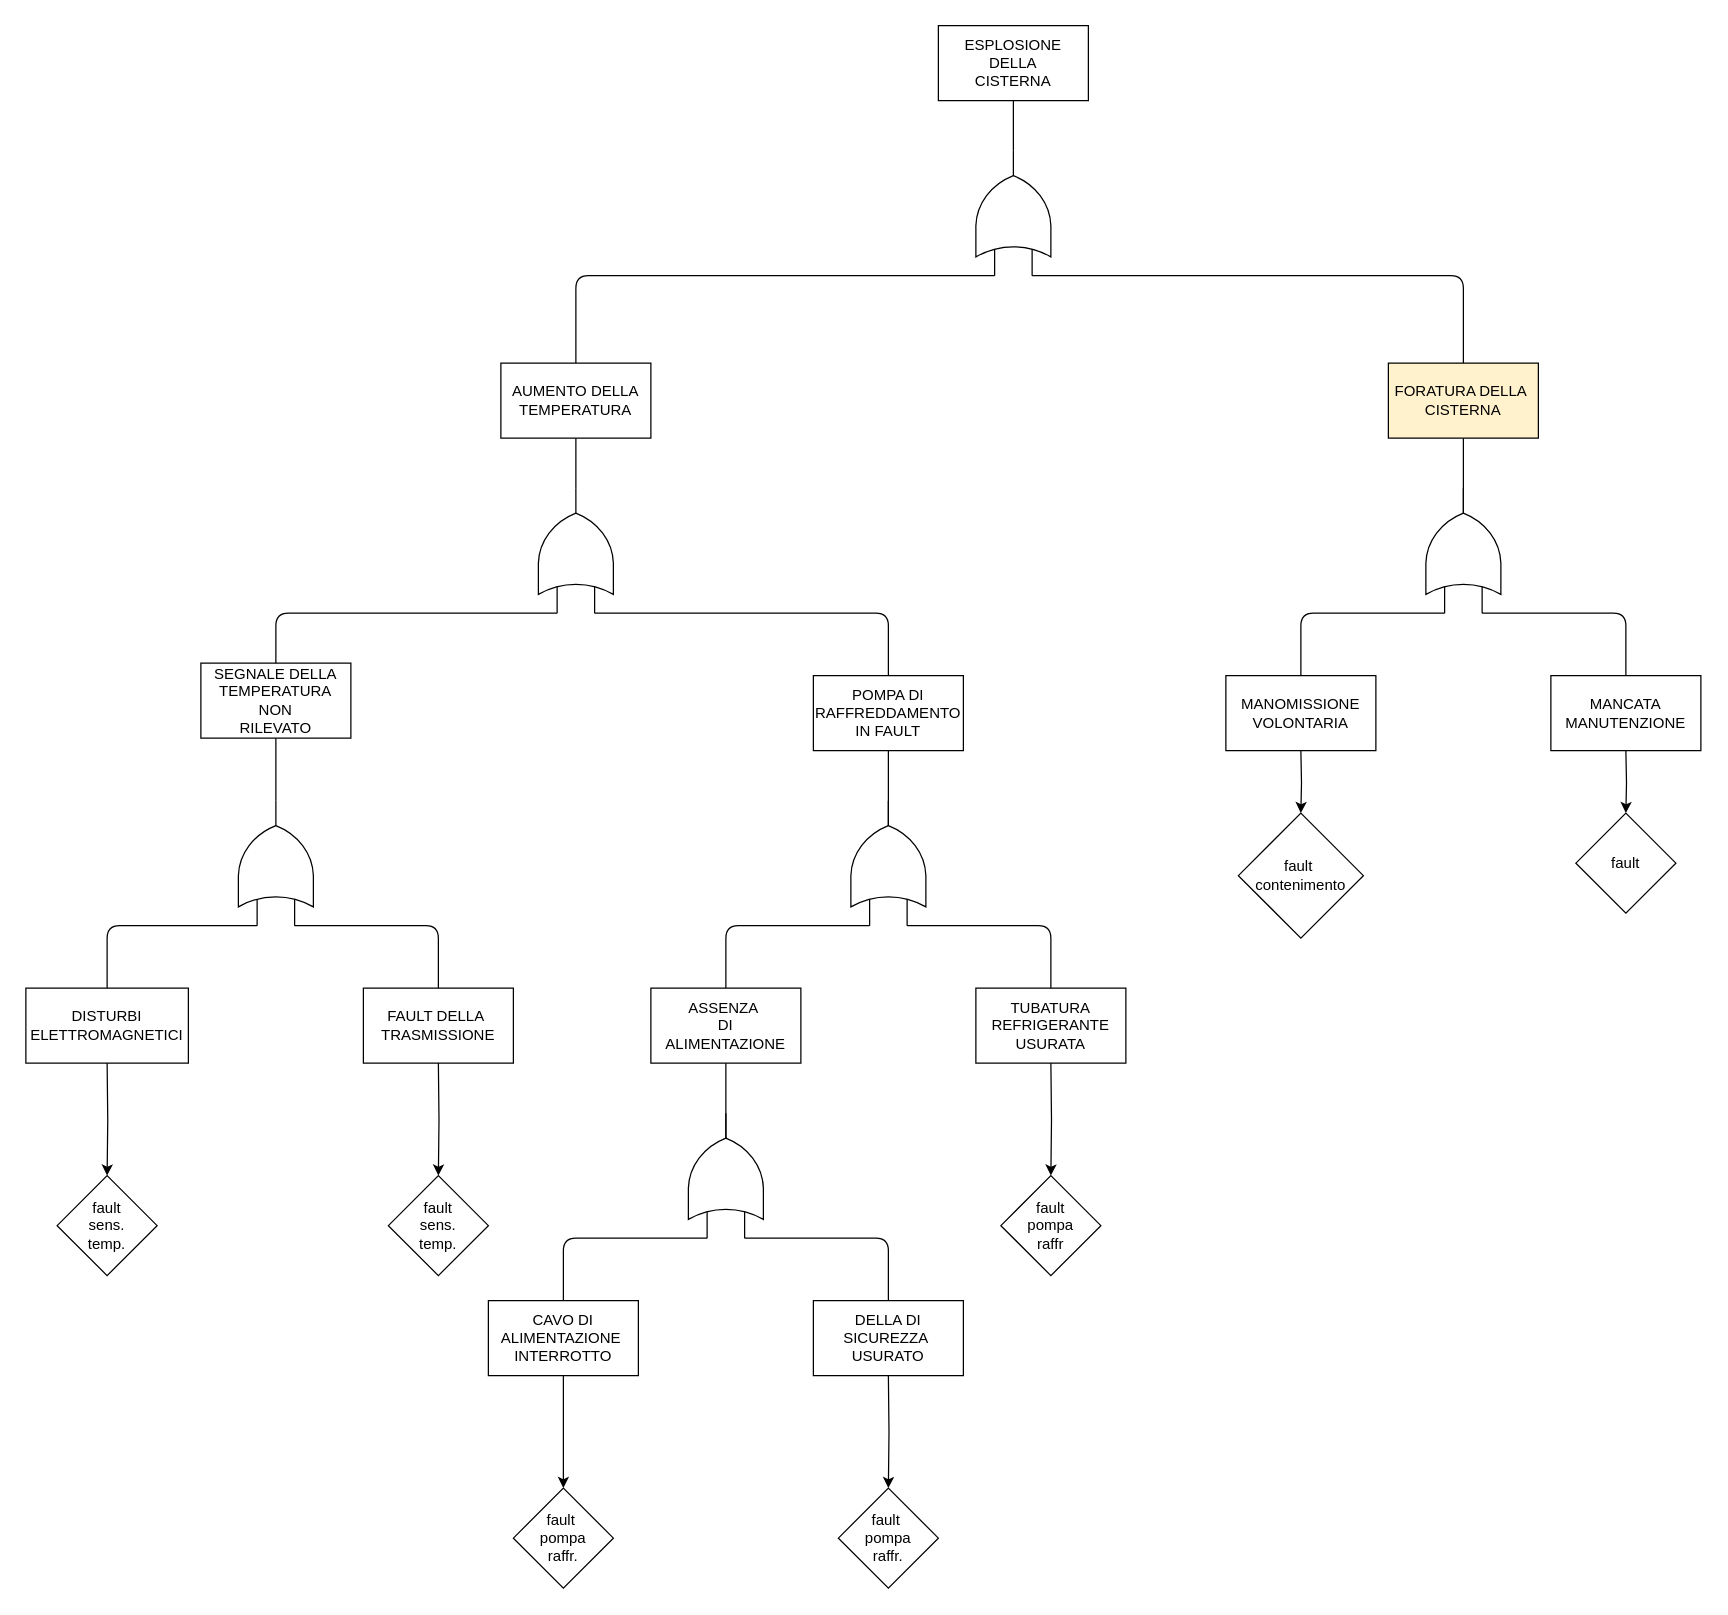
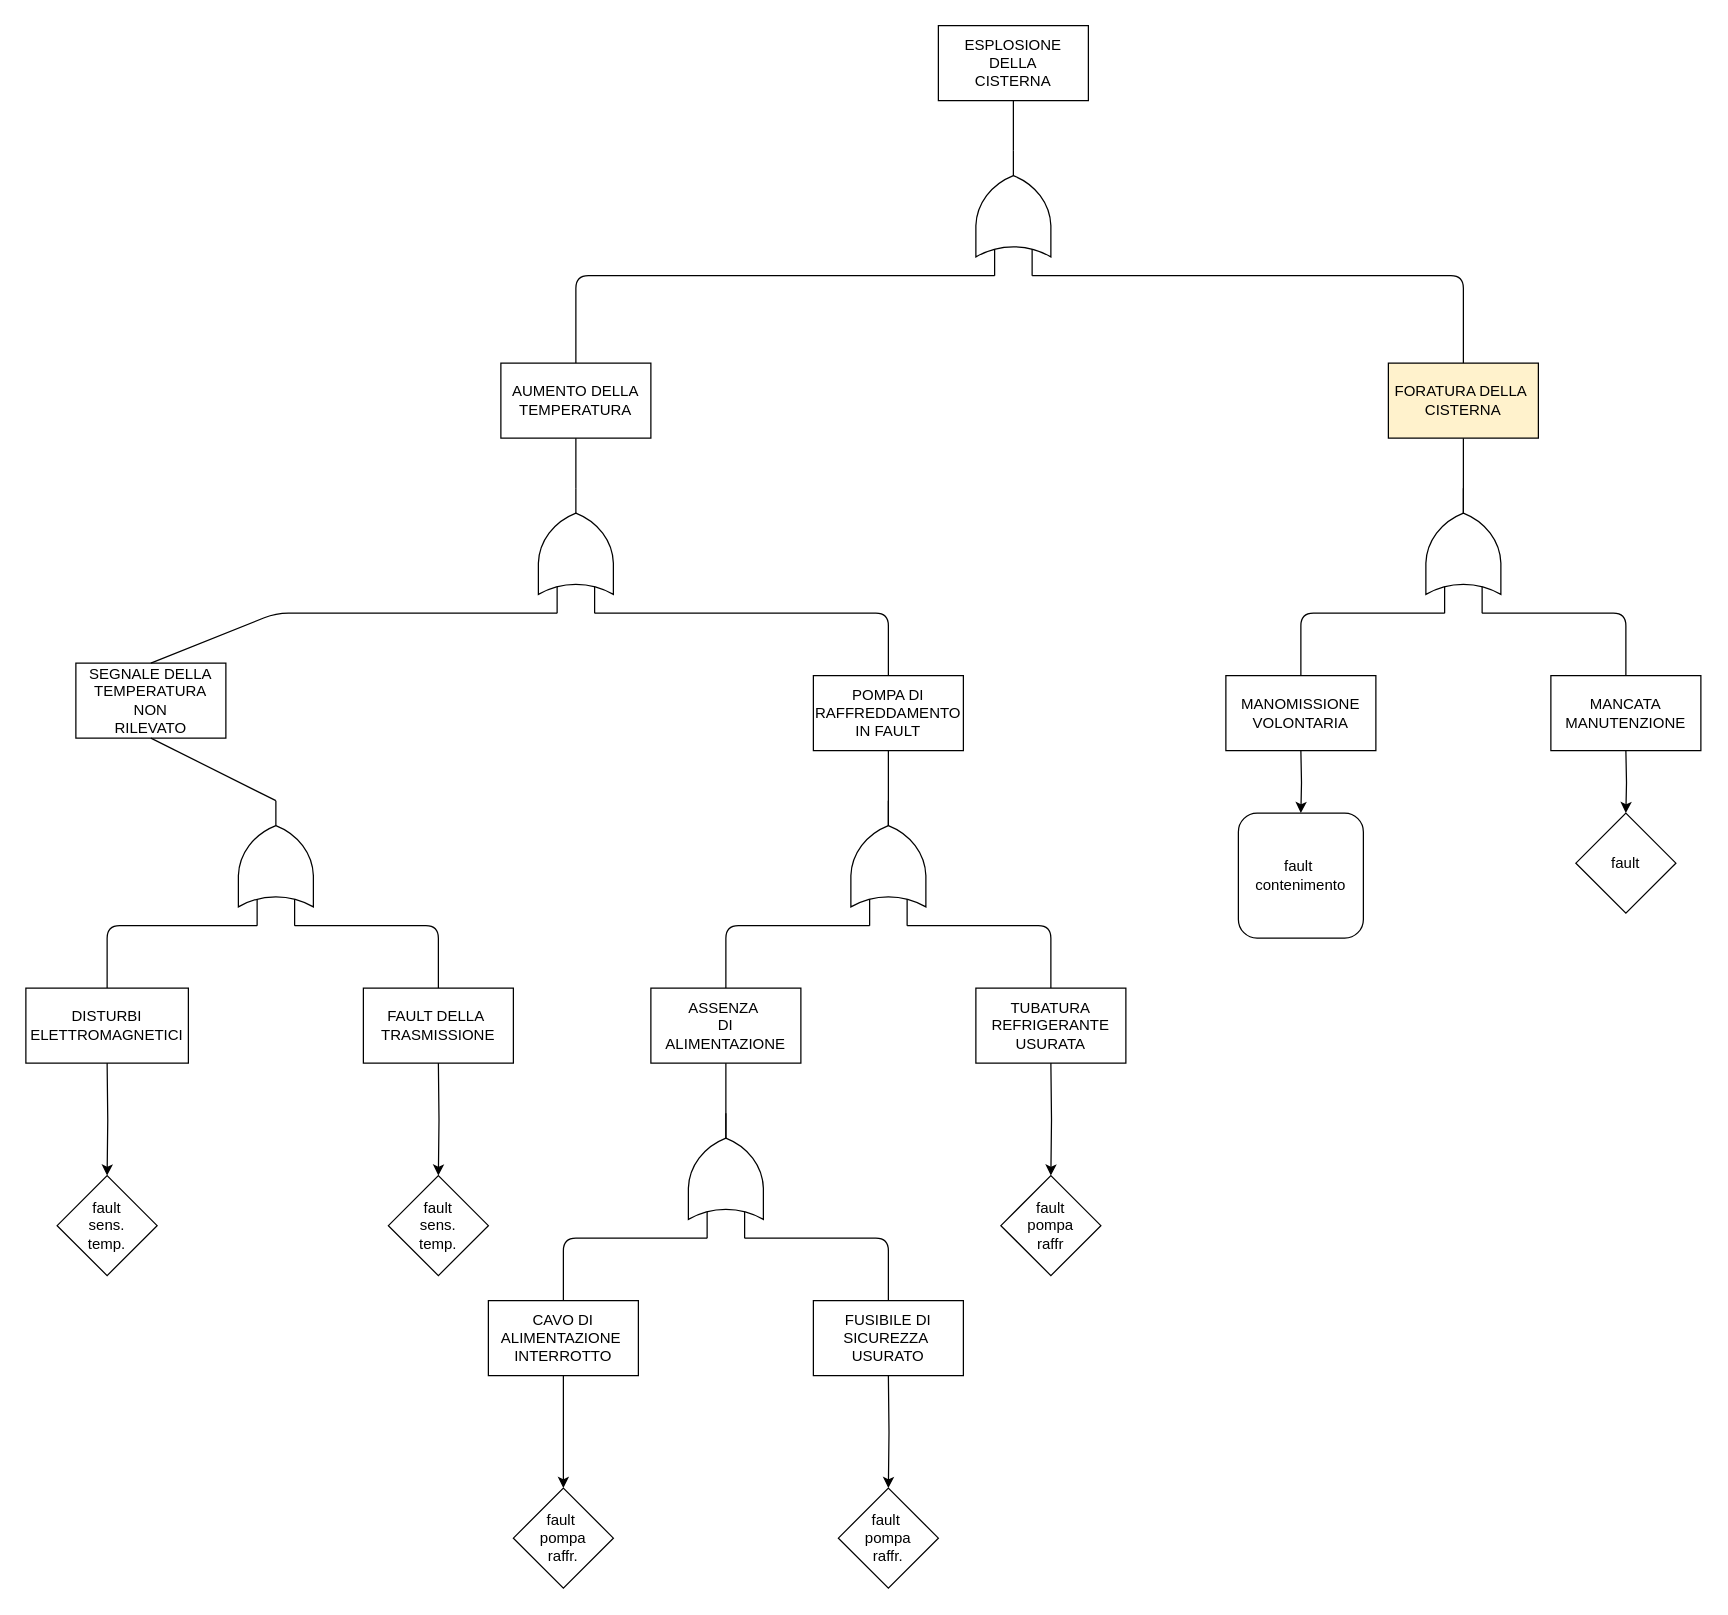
node "SEGNALE DELLA TEMPERATURA NON RILEVATO": moved (276, 701) -> (151, 701)
node "fault contenimento": shape diamond -> rounded rectangle
node "DELLA DI SICUREZZA USURATO": label "DELLA DI SICUREZZA USURATO" -> "FUSIBILE DI SICUREZZA USURATO"
